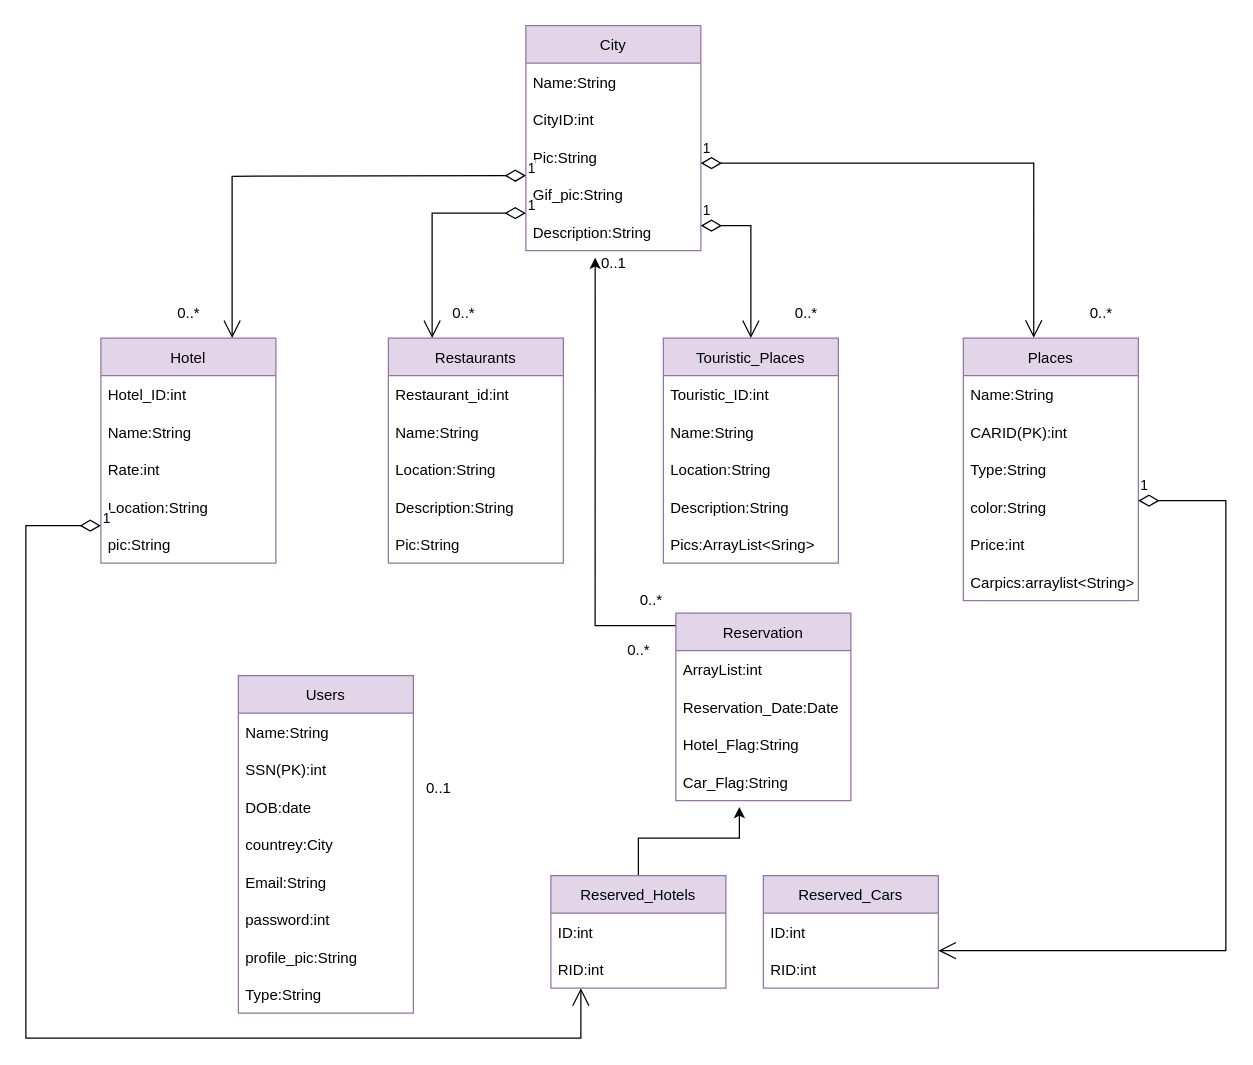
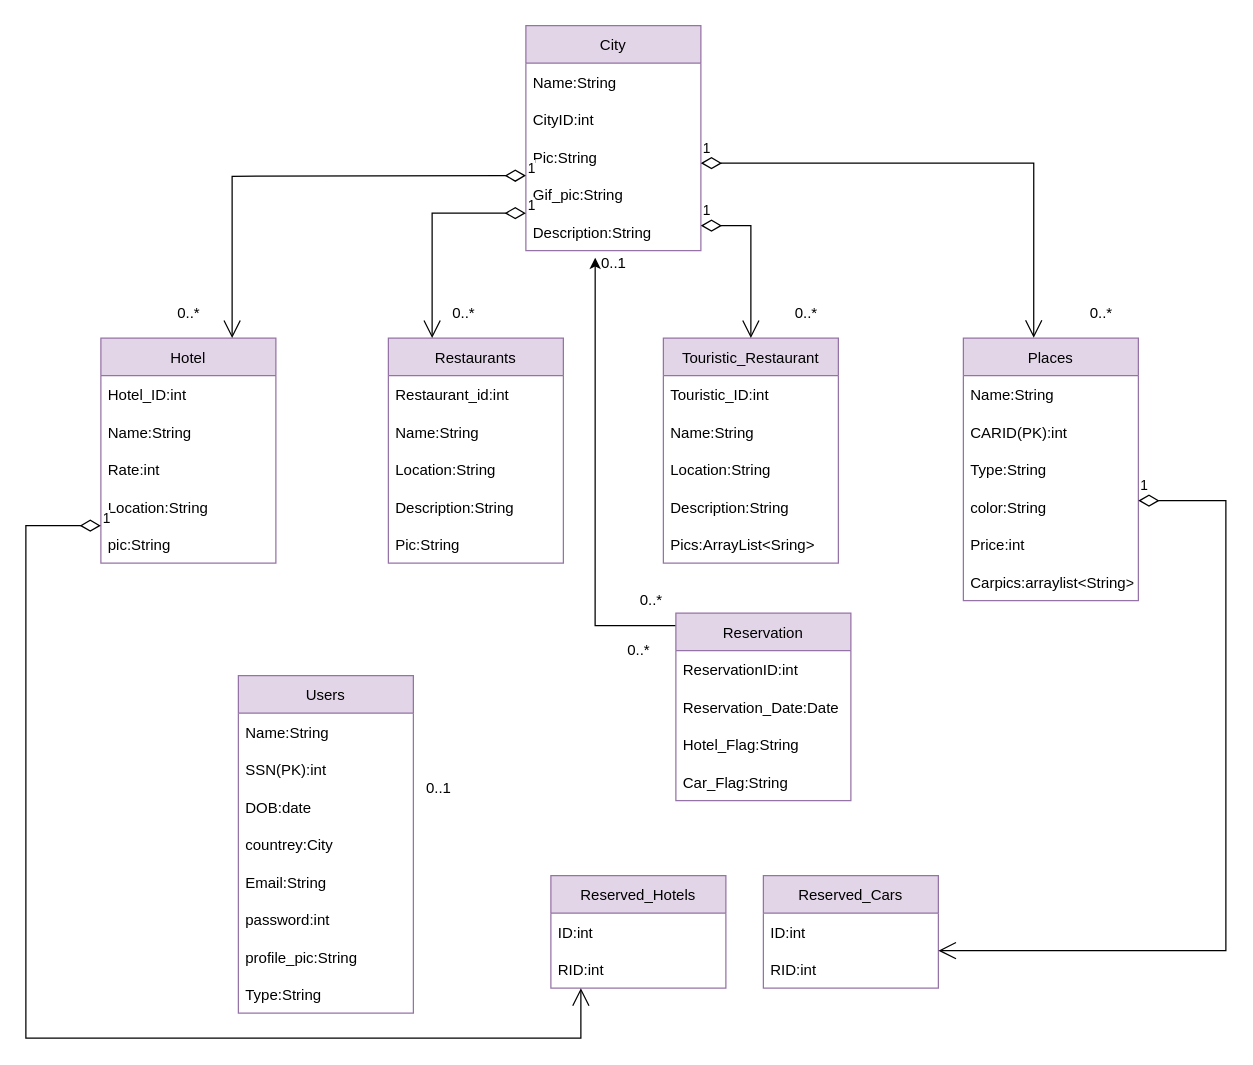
node "Touristic_Places": label "Touristic_Places" -> "Touristic_Restaurant"
node "ArrayList:int": label "ArrayList:int" -> "ReservationID:int"
edge "Reserved_Hotels" -> "Car_Flag:String": removed
